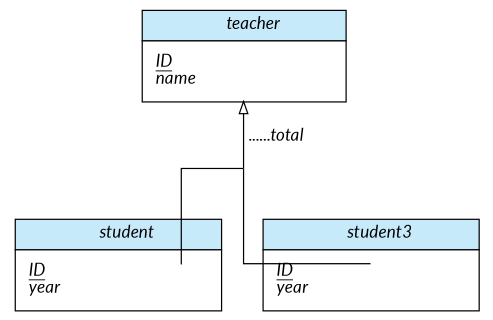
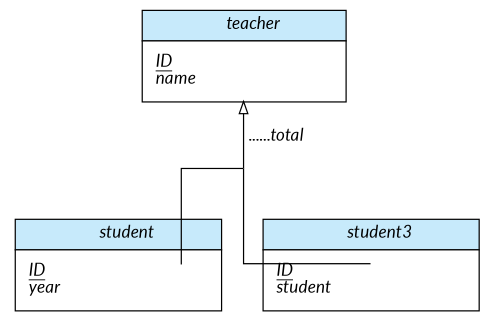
node "student3": text "year" -> "student"
